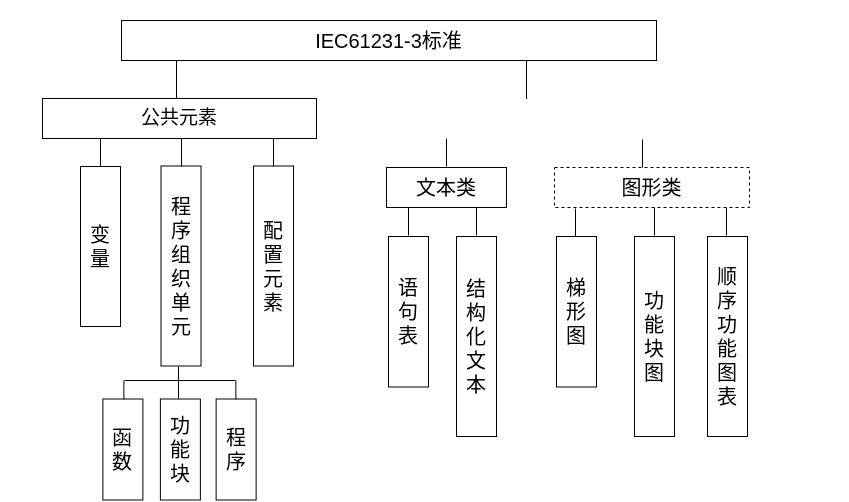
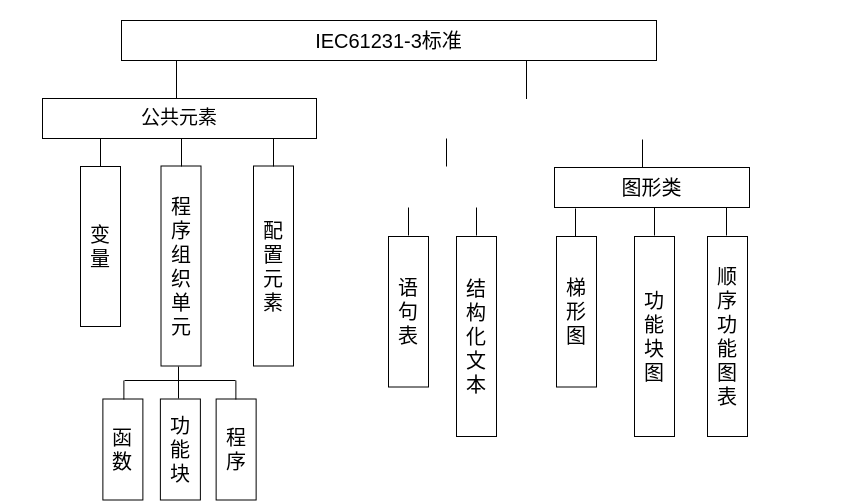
node "文本类": removed
node "图形类": style dashed -> solid
